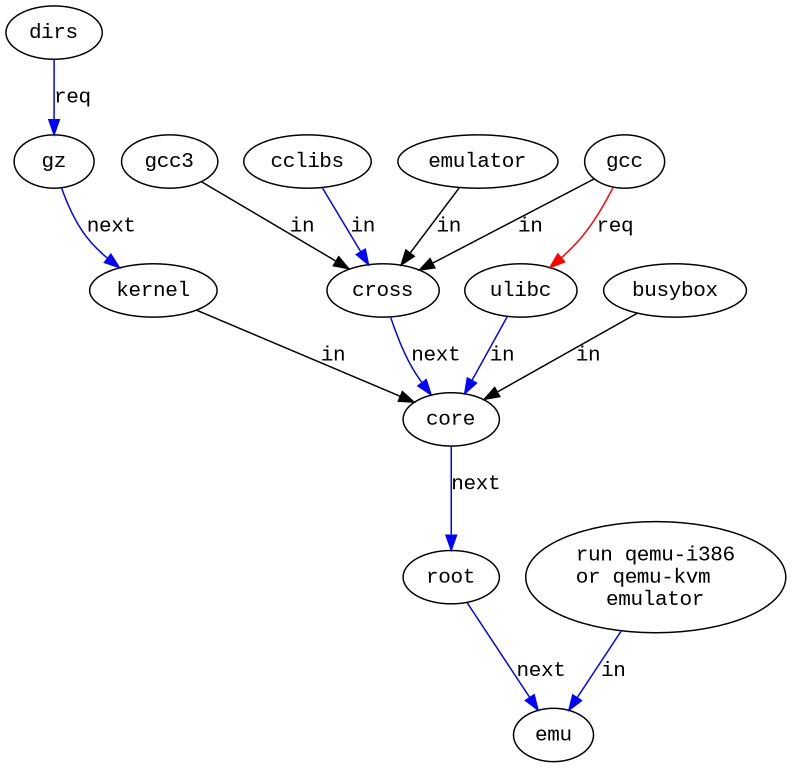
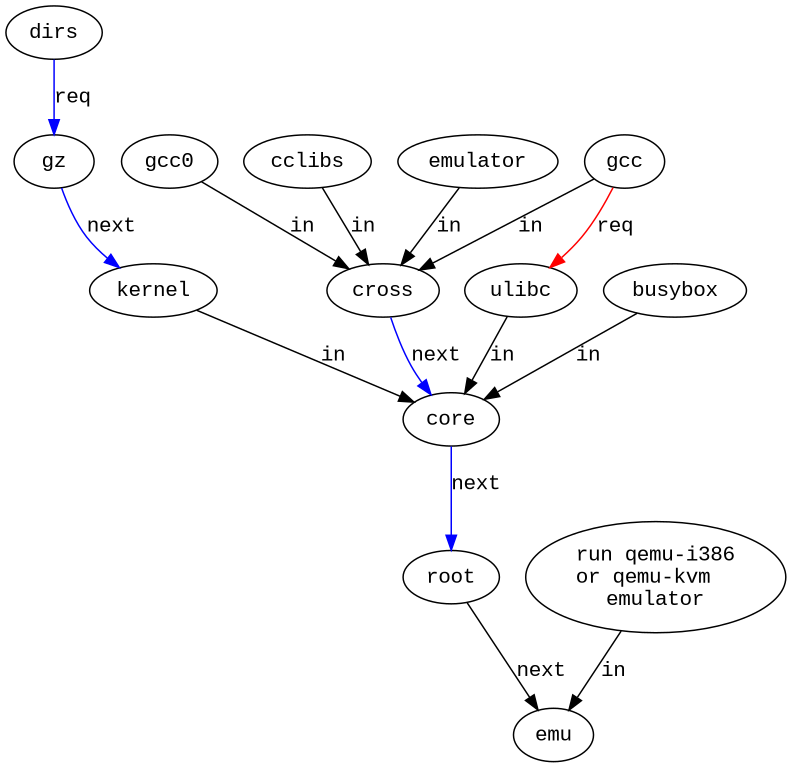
node "gcc3": label "gcc3" -> "gcc0"
edge "cclibs" -> "cross": color blue -> black
edge "ulibc" -> "core": color blue -> black
edge "root" -> "emu": color blue -> black
edge "run qemu-i386 or qemu-kvm emulator" -> "emu": color blue -> black
